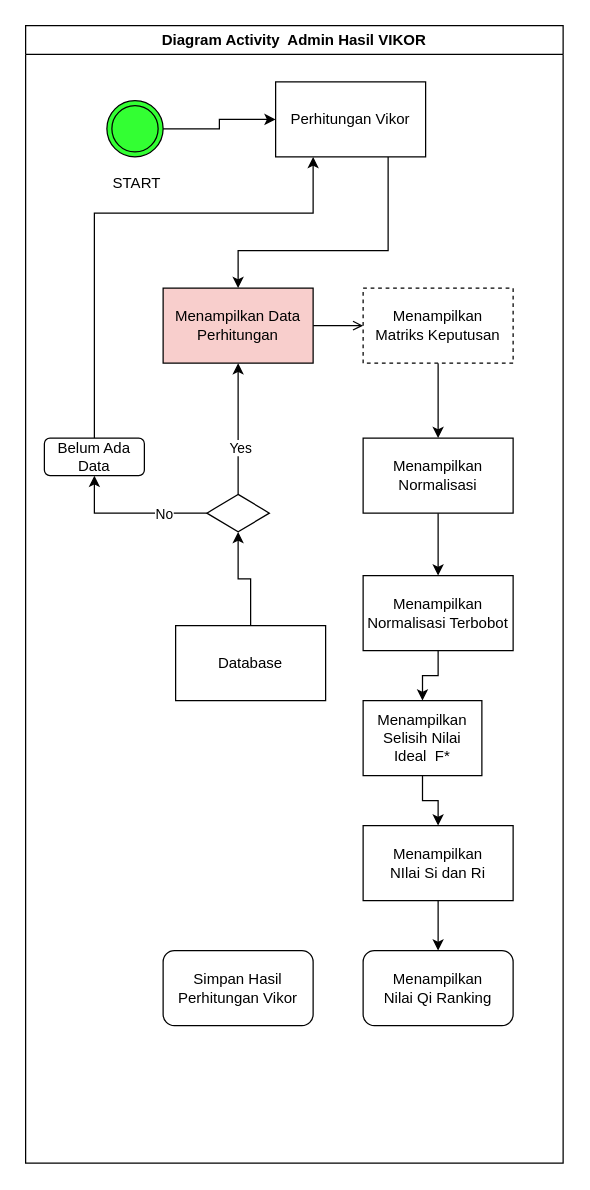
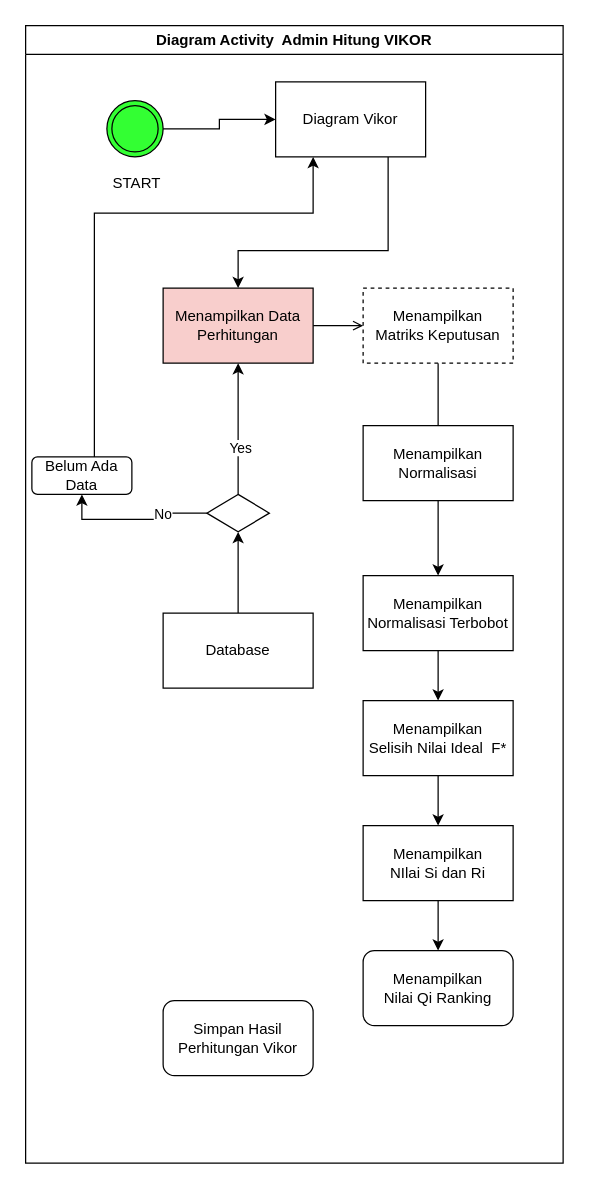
node "Diagram Activity Admin Hasil VIKOR": label "Diagram Activity Admin Hasil VIKOR" -> "Diagram Activity Admin Hitung VIKOR"
node "Perhitungan Vikor": label "Perhitungan Vikor" -> "Diagram Vikor"
node "Belum Ada Data": moved (94, 457) -> (82, 476)
node "Menampilkan Normalisasi": moved (438, 476) -> (438, 463)
node "Database": moved (251, 663) -> (238, 651)
node "Menampilkan Selisih Nilai Ideal F*": size 119x75 -> 150x75
node "Simpan Hasil Perhitungan Vikor": moved (238, 988) -> (238, 1038)
